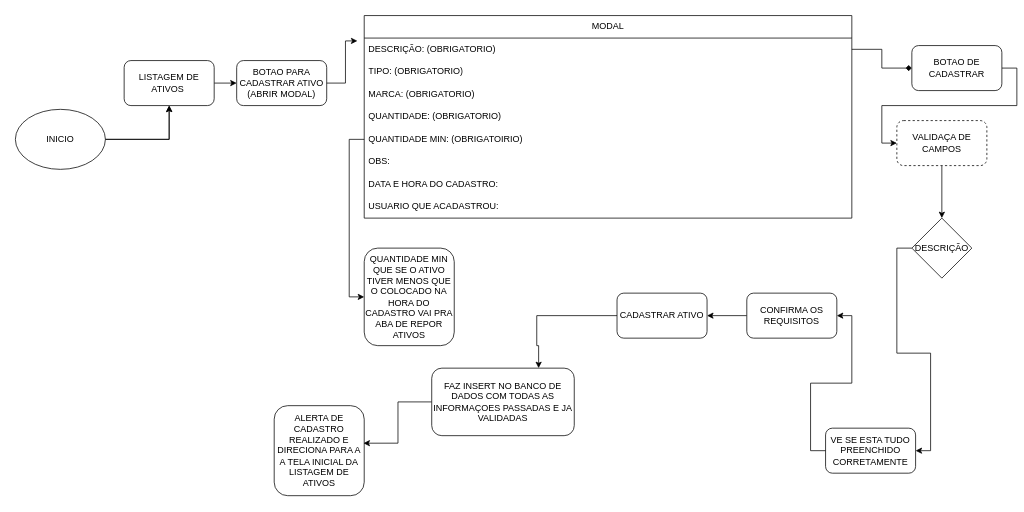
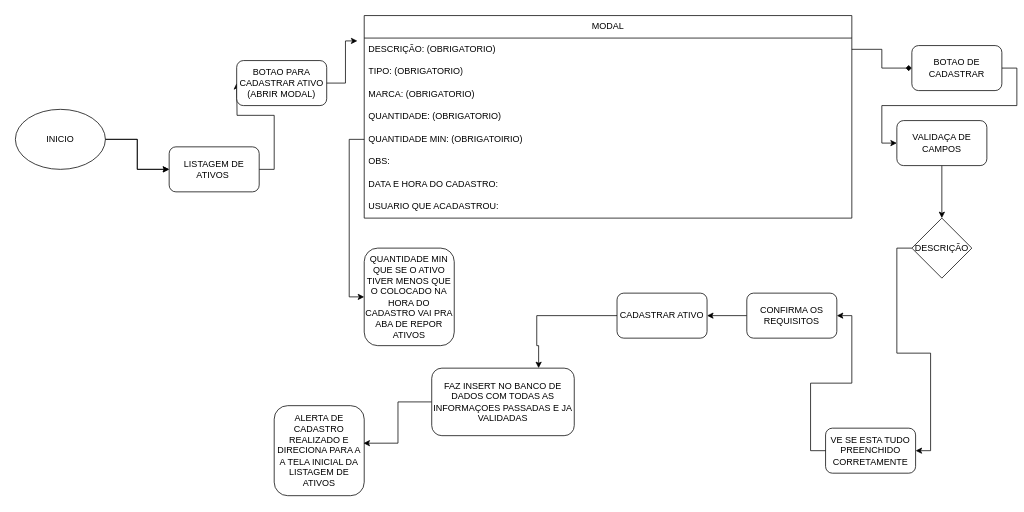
node "LISTAGEM DE ATIVOS": moved (169, 83) -> (214, 169)
node "VALIDAÇA DE CAMPOS": style dashed -> solid
